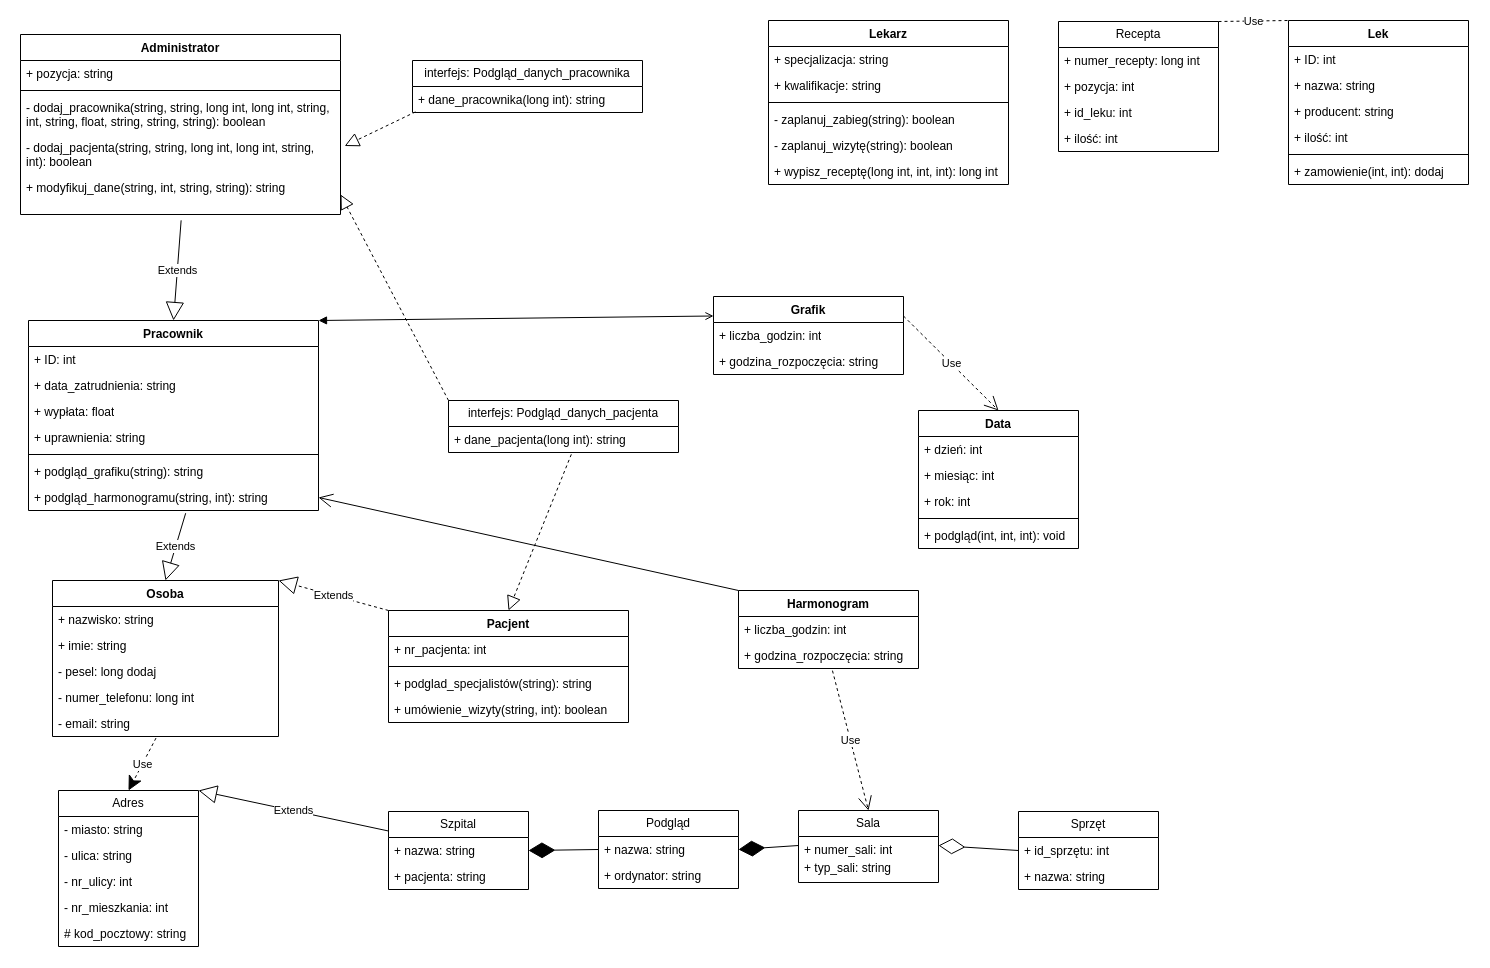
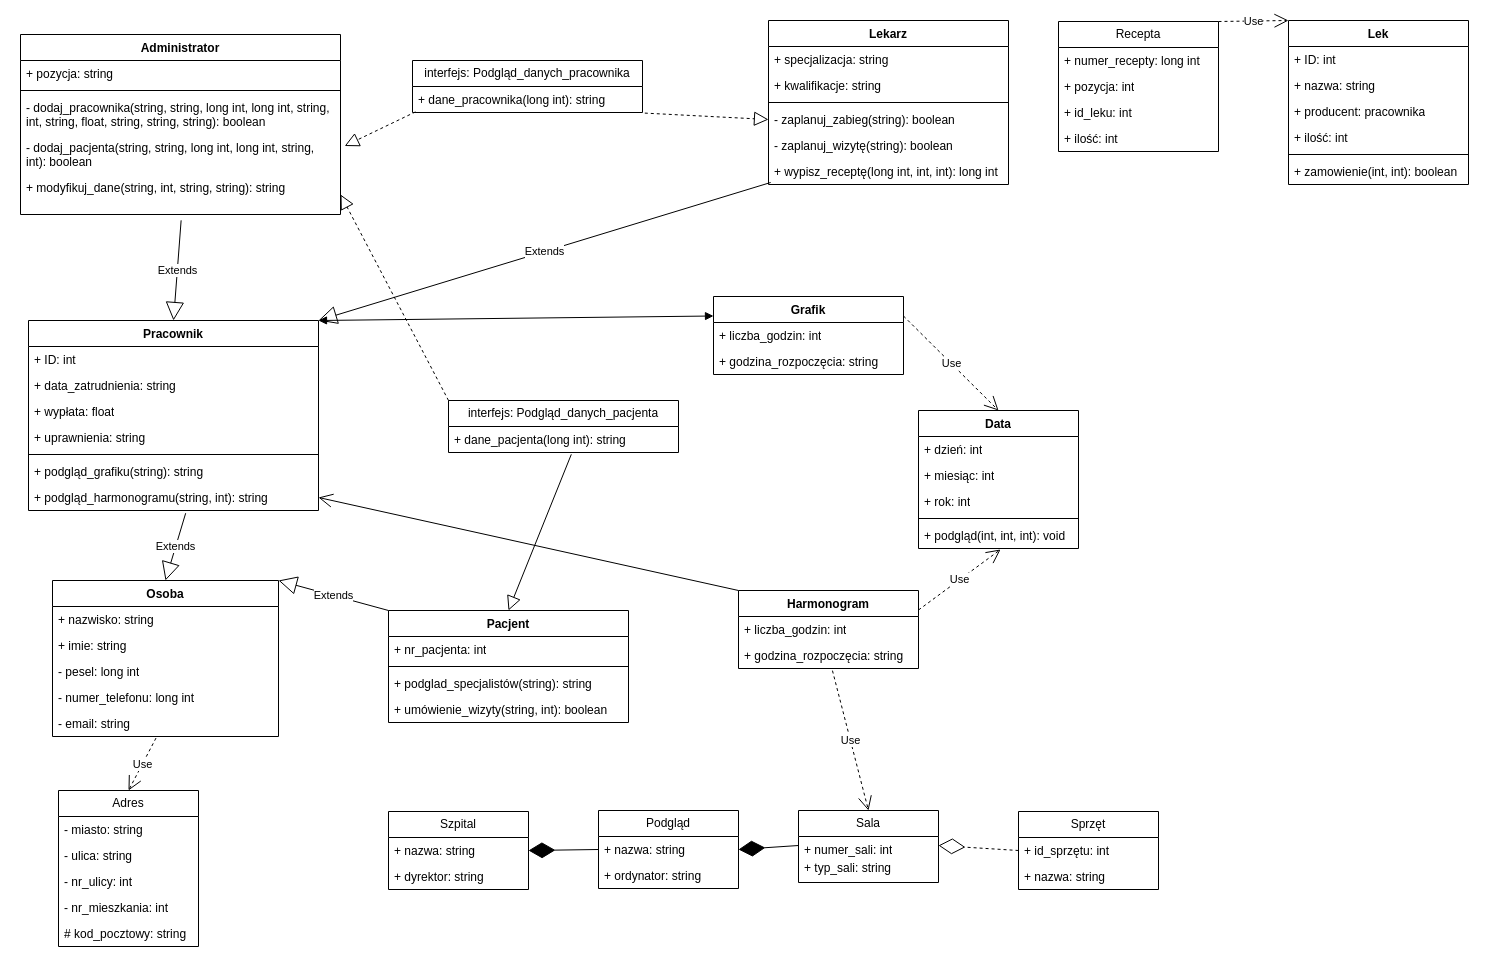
edge "Recepta" -- "Lek": arrowhead none -> open
node "+ producent: string": label "+ producent: string" -> "+ producent: pracownika"
edge "+ dane_pracownika(long int): string" -> "- zaplanuj_zabieg(string): boolean": added
node "+ zamowienie(int, int): dodaj": label "+ zamowienie(int, int): dodaj" -> "+ zamowienie(int, int): boolean"
edge "+ wypisz_receptę(long int, int, int): long int" -> "Pracownik": added, label "Extends"
edge "Grafik" -- "Pracownik": arrowhead open -> block
edge "+ dane_pacjenta(long int): string" -> "Pacjent": style dashed -> solid
edge "Harmonogram" -> "+ podgląd(int, int, int): void": added, label "Use"
edge "Pacjent" -> "Osoba": style dashed -> solid
node "- pesel: long dodaj": label "- pesel: long dodaj" -> "- pesel: long int"
edge "- email: string" -> "Adres": arrowhead classic -> open
edge "Szpital" -> "Adres": removed, label "Extends"
edge "+ id_sprzętu: int" -> "+ numer_sali: int": style solid -> dashed
node "+ pacjenta: string": label "+ pacjenta: string" -> "+ dyrektor: string"
